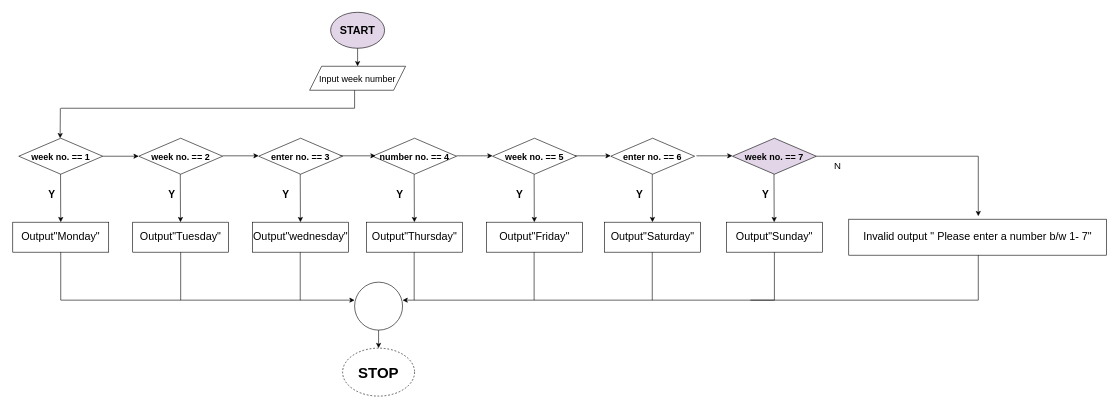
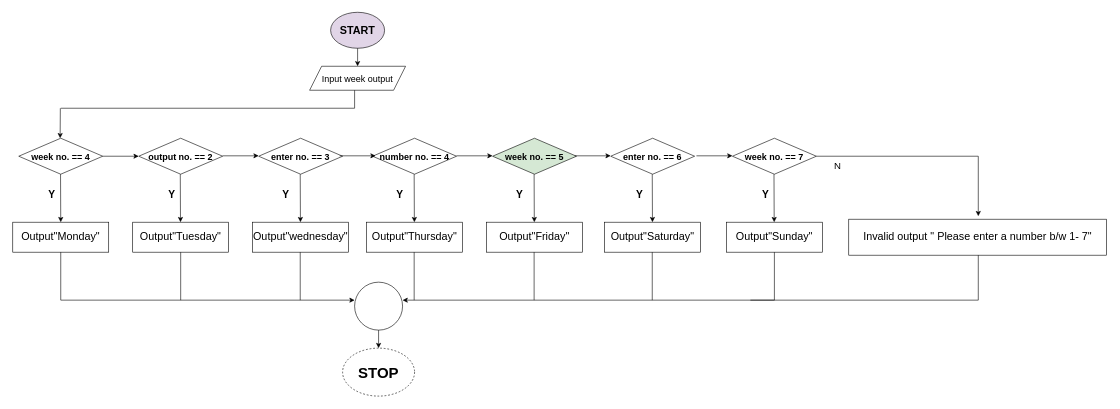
node "Input week number": label "Input week number" -> "Input week output"
node "week no. == 1": label "week no. == 1" -> "week no. == 4"
node "week no. == 2": label "week no. == 2" -> "output no. == 2"
node "week no. == 5": fillcolor #ffffff -> #d5e8d4
node "week no. == 7": fillcolor #e1d5e7 -> #ffffff
